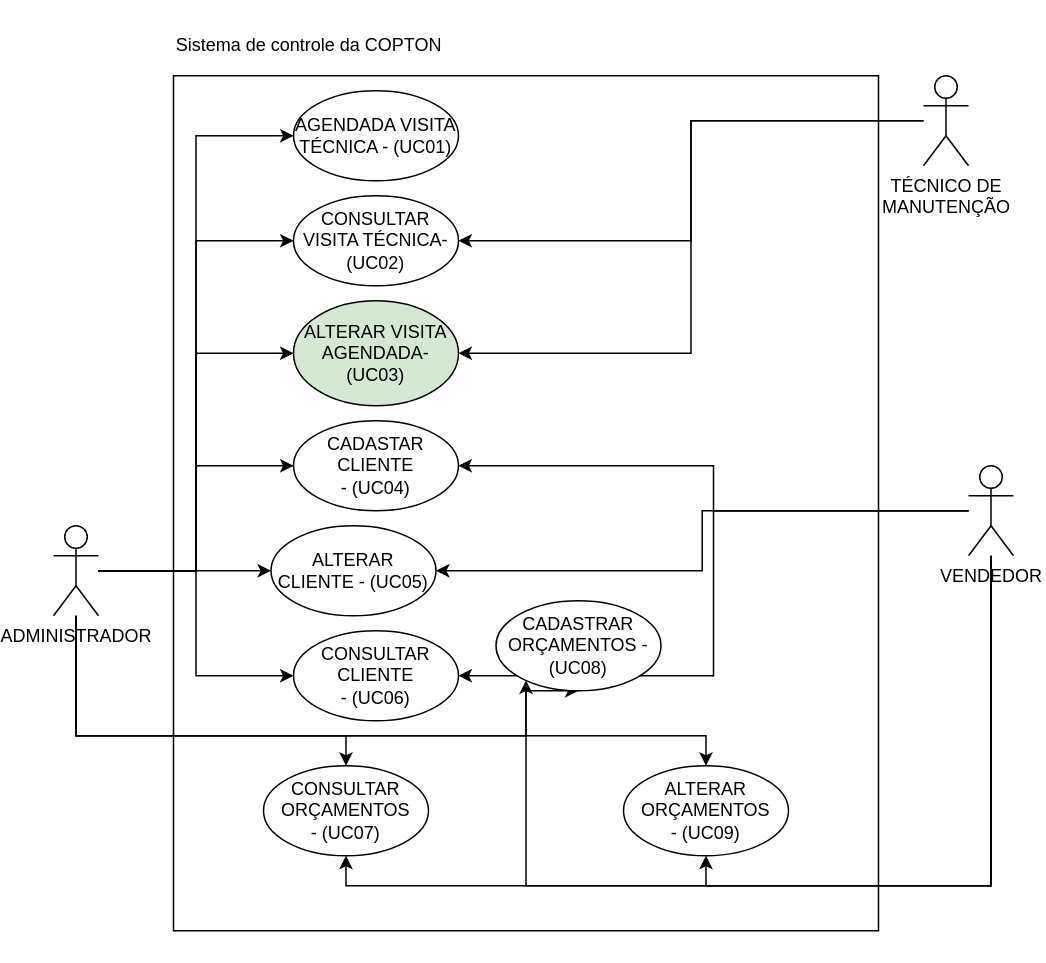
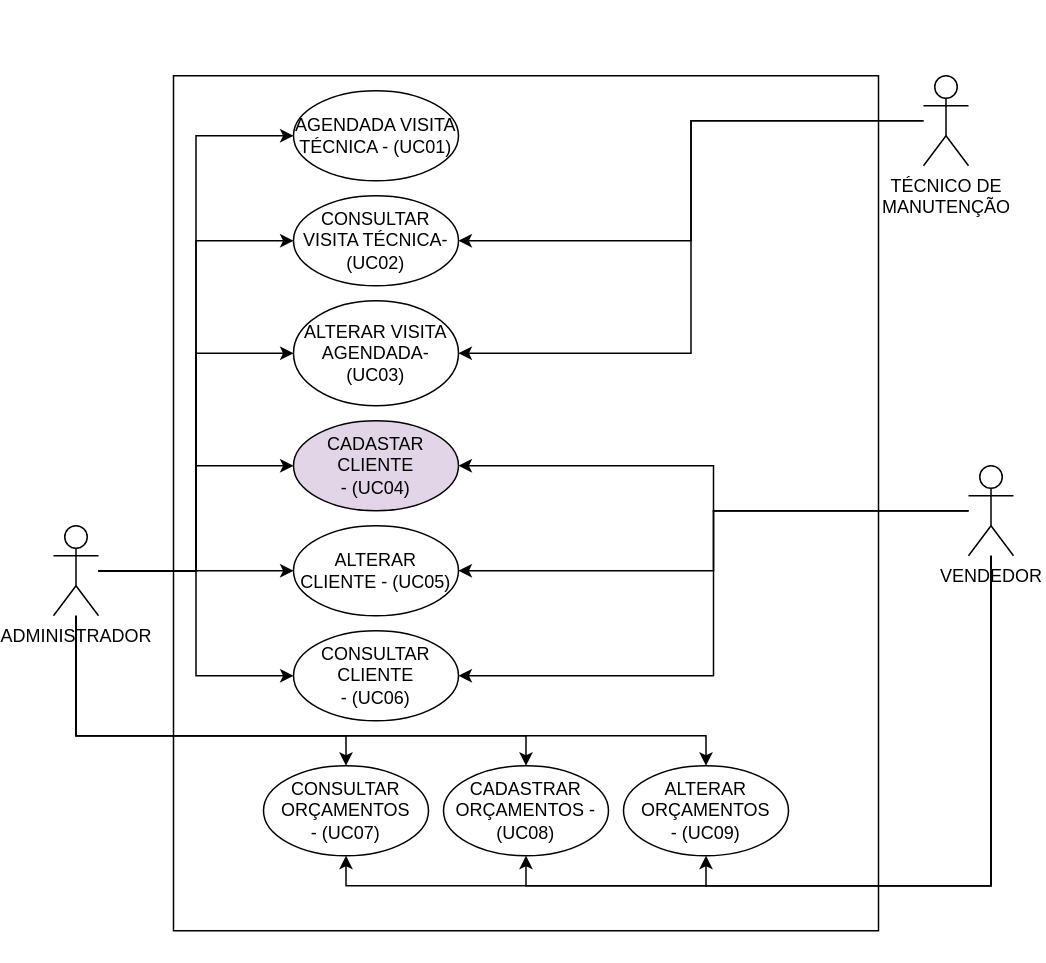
node "Sistema de controle da COPTON": removed
node "ALTERAR VISITA AGENDADA- (UC03)": fillcolor #d5e8d4 -> #ffffff
node "CADASTAR CLIENTE - (UC04)": fillcolor #ffffff -> #e1d5e7
node "ALTERAR CLIENTE - (UC05)": moved (353, 571) -> (376, 571)
node "CADASTRAR ORÇAMENTOS - (UC08)": moved (578, 646) -> (526, 811)
